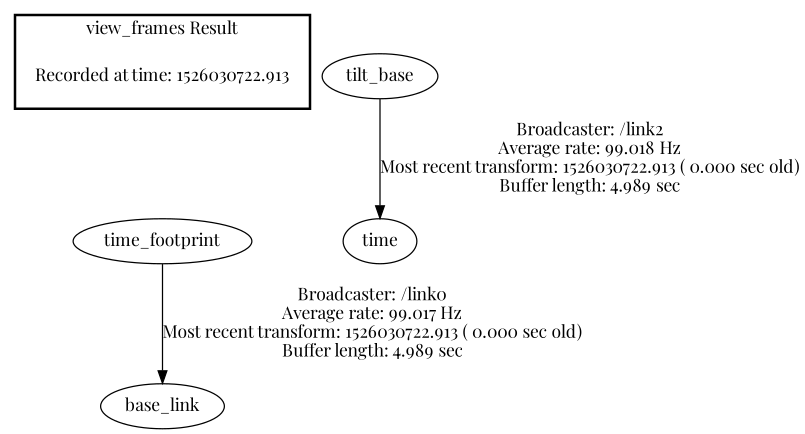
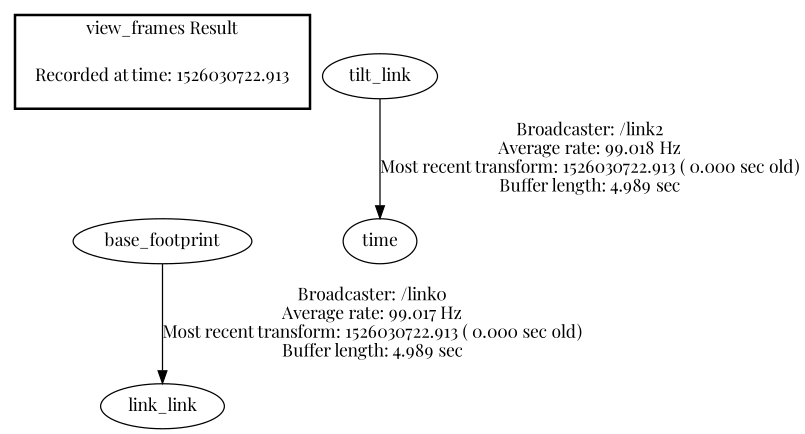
node "tilt_base": label "tilt_base" -> "tilt_link"
node "time_footprint": label "time_footprint" -> "base_footprint"
node "base_link": label "base_link" -> "link_link"
